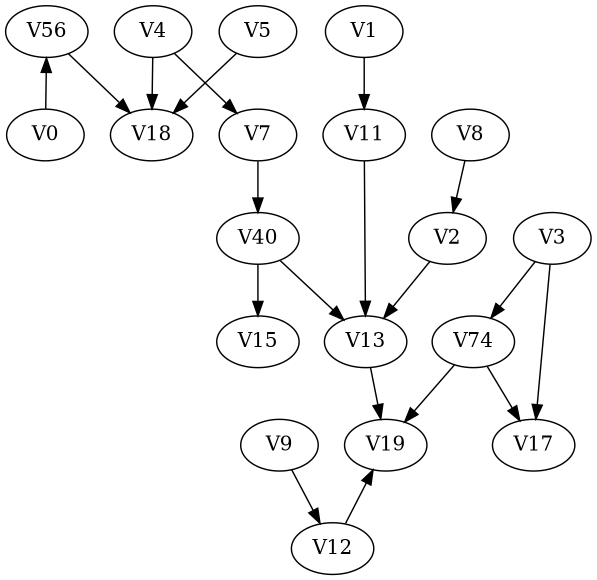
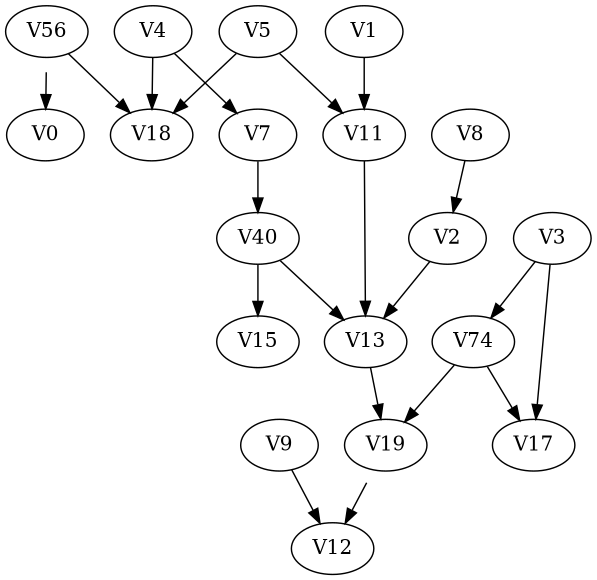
edge "V5" -> "V11": added
edge "V0" -> "V56": reversed
edge "V12" -> "V19": reversed
